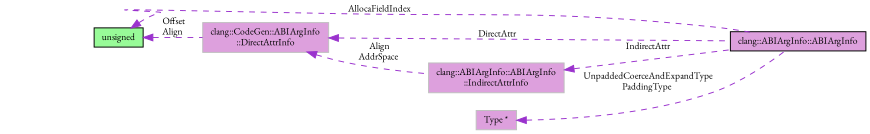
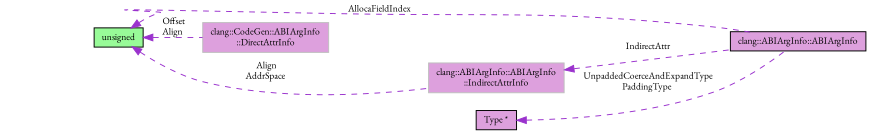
edge "clang::ABIArgInfo::ABIArgInfo" -> "clang::CodeGen::ABIArgInfo ::DirectAttrInfo": removed, label "DirectAttr"
edge "clang::ABIArgInfo::ABIArgInfo ::IndirectAttrInfo" -> "clang::CodeGen::ABIArgInfo ::DirectAttrInfo": now "clang::ABIArgInfo::ABIArgInfo ::IndirectAttrInfo" -> "unsigned"
node "Type *": color grey75 -> black
